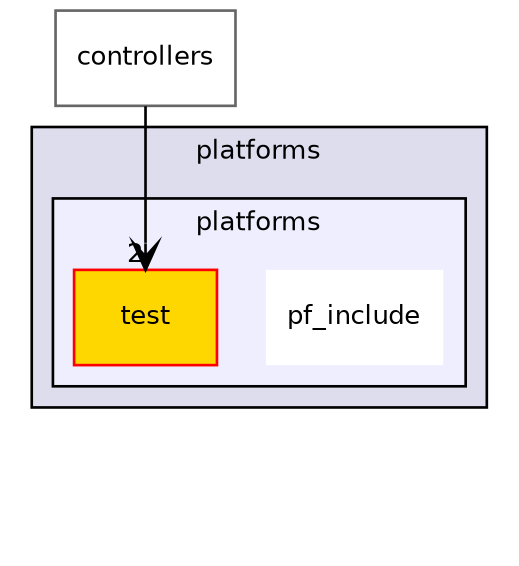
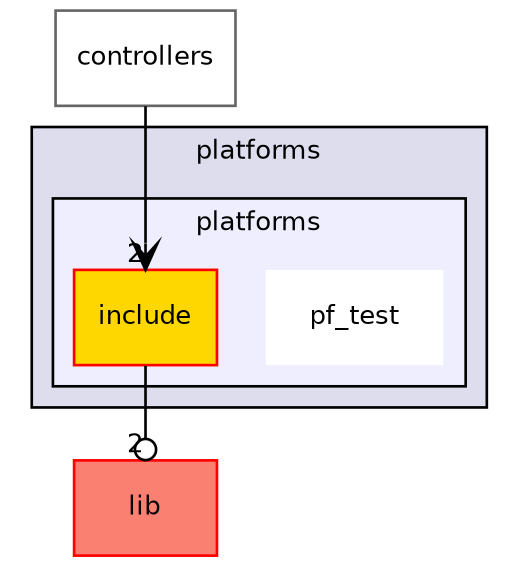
node "test": label "test" -> "include"
node "pf_include": label "pf_include" -> "pf_test"
node "lib": added
